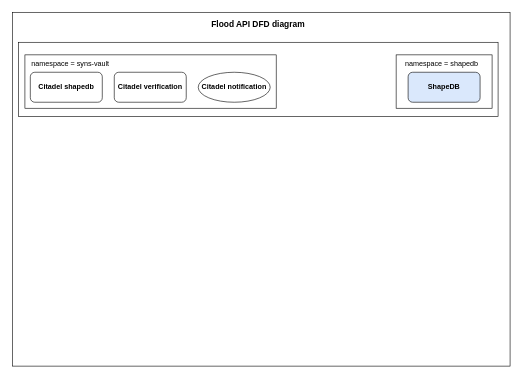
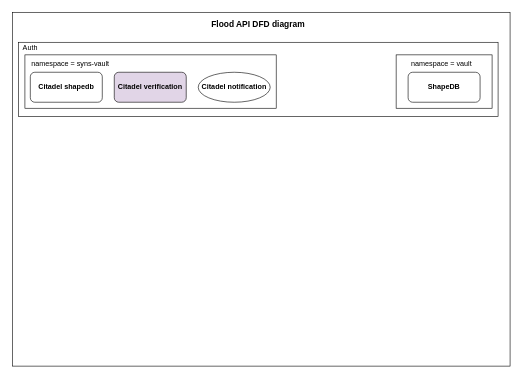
node "Auth": added
node "namespace = shapedb": label "namespace = shapedb" -> "namespace = vault"
node "Citadel verification": fillcolor #ffffff -> #e1d5e7
node "ShapeDB": fillcolor #dae8fc -> #ffffff
